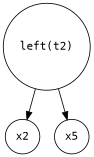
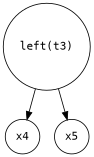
node "left(t2)": label "left(t2)" -> "left(t3)"
node "x2": label "x2" -> "x4"
